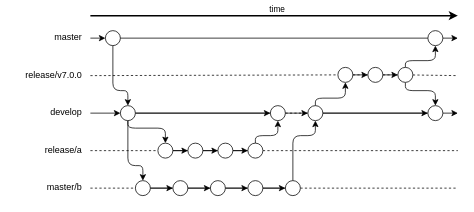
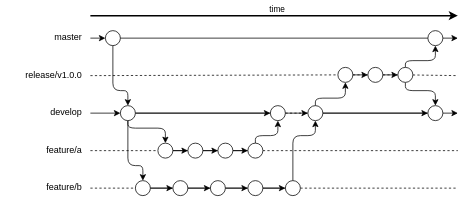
node "release/v7.0.0": label "release/v7.0.0" -> "release/v1.0.0"
node "release/a": label "release/a" -> "feature/a"
node "master/b": label "master/b" -> "feature/b"
